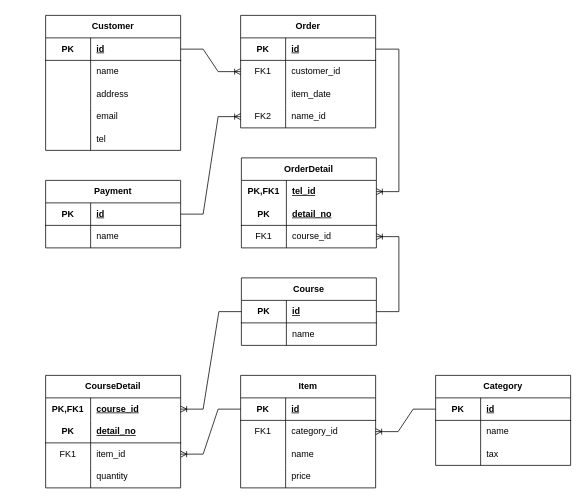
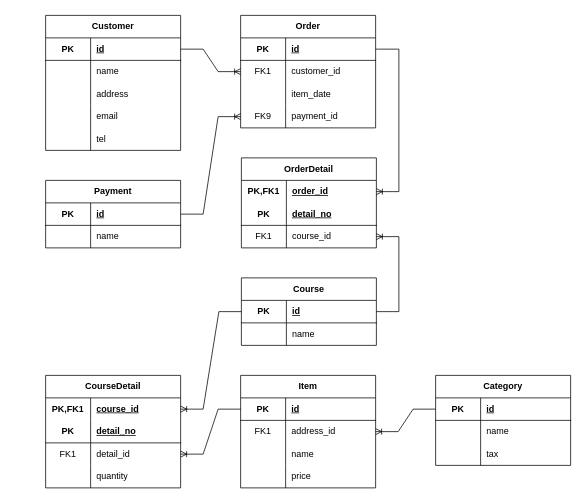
node "FK2": label "FK2" -> "FK9"
node "name_id": label "name_id" -> "payment_id"
node "tel_id": label "tel_id" -> "order_id"
node "category_id": label "category_id" -> "address_id"
node "item_id": label "item_id" -> "detail_id"
